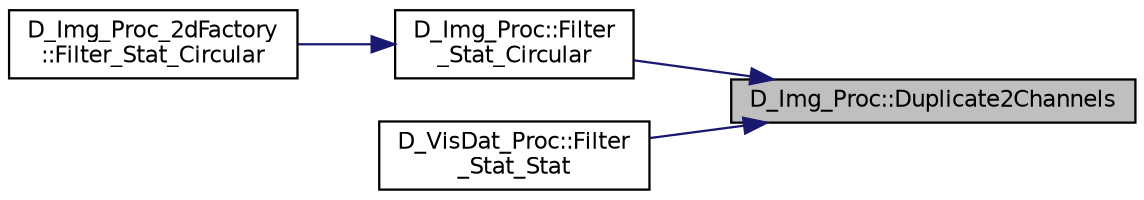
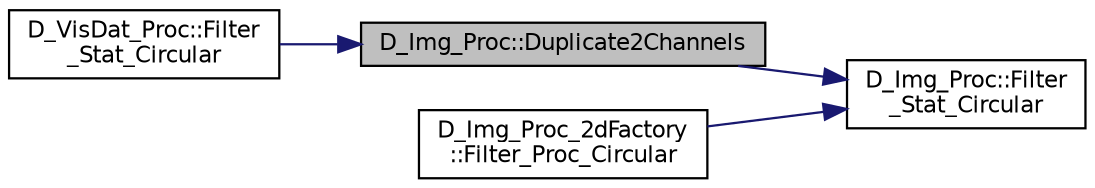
node "D_Img_Proc_2dFactory ::Filter_Stat_Circular": label "D_Img_Proc_2dFactory ::Filter_Stat_Circular" -> "D_Img_Proc_2dFactory ::Filter_Proc_Circular"
edge "D_Img_Proc::Filter _Stat_Circular" -> "D_Img_Proc::Duplicate2Channels": reversed
node "D_VisDat_Proc::Filter _Stat_Stat": label "D_VisDat_Proc::Filter _Stat_Stat" -> "D_VisDat_Proc::Filter _Stat_Circular"
